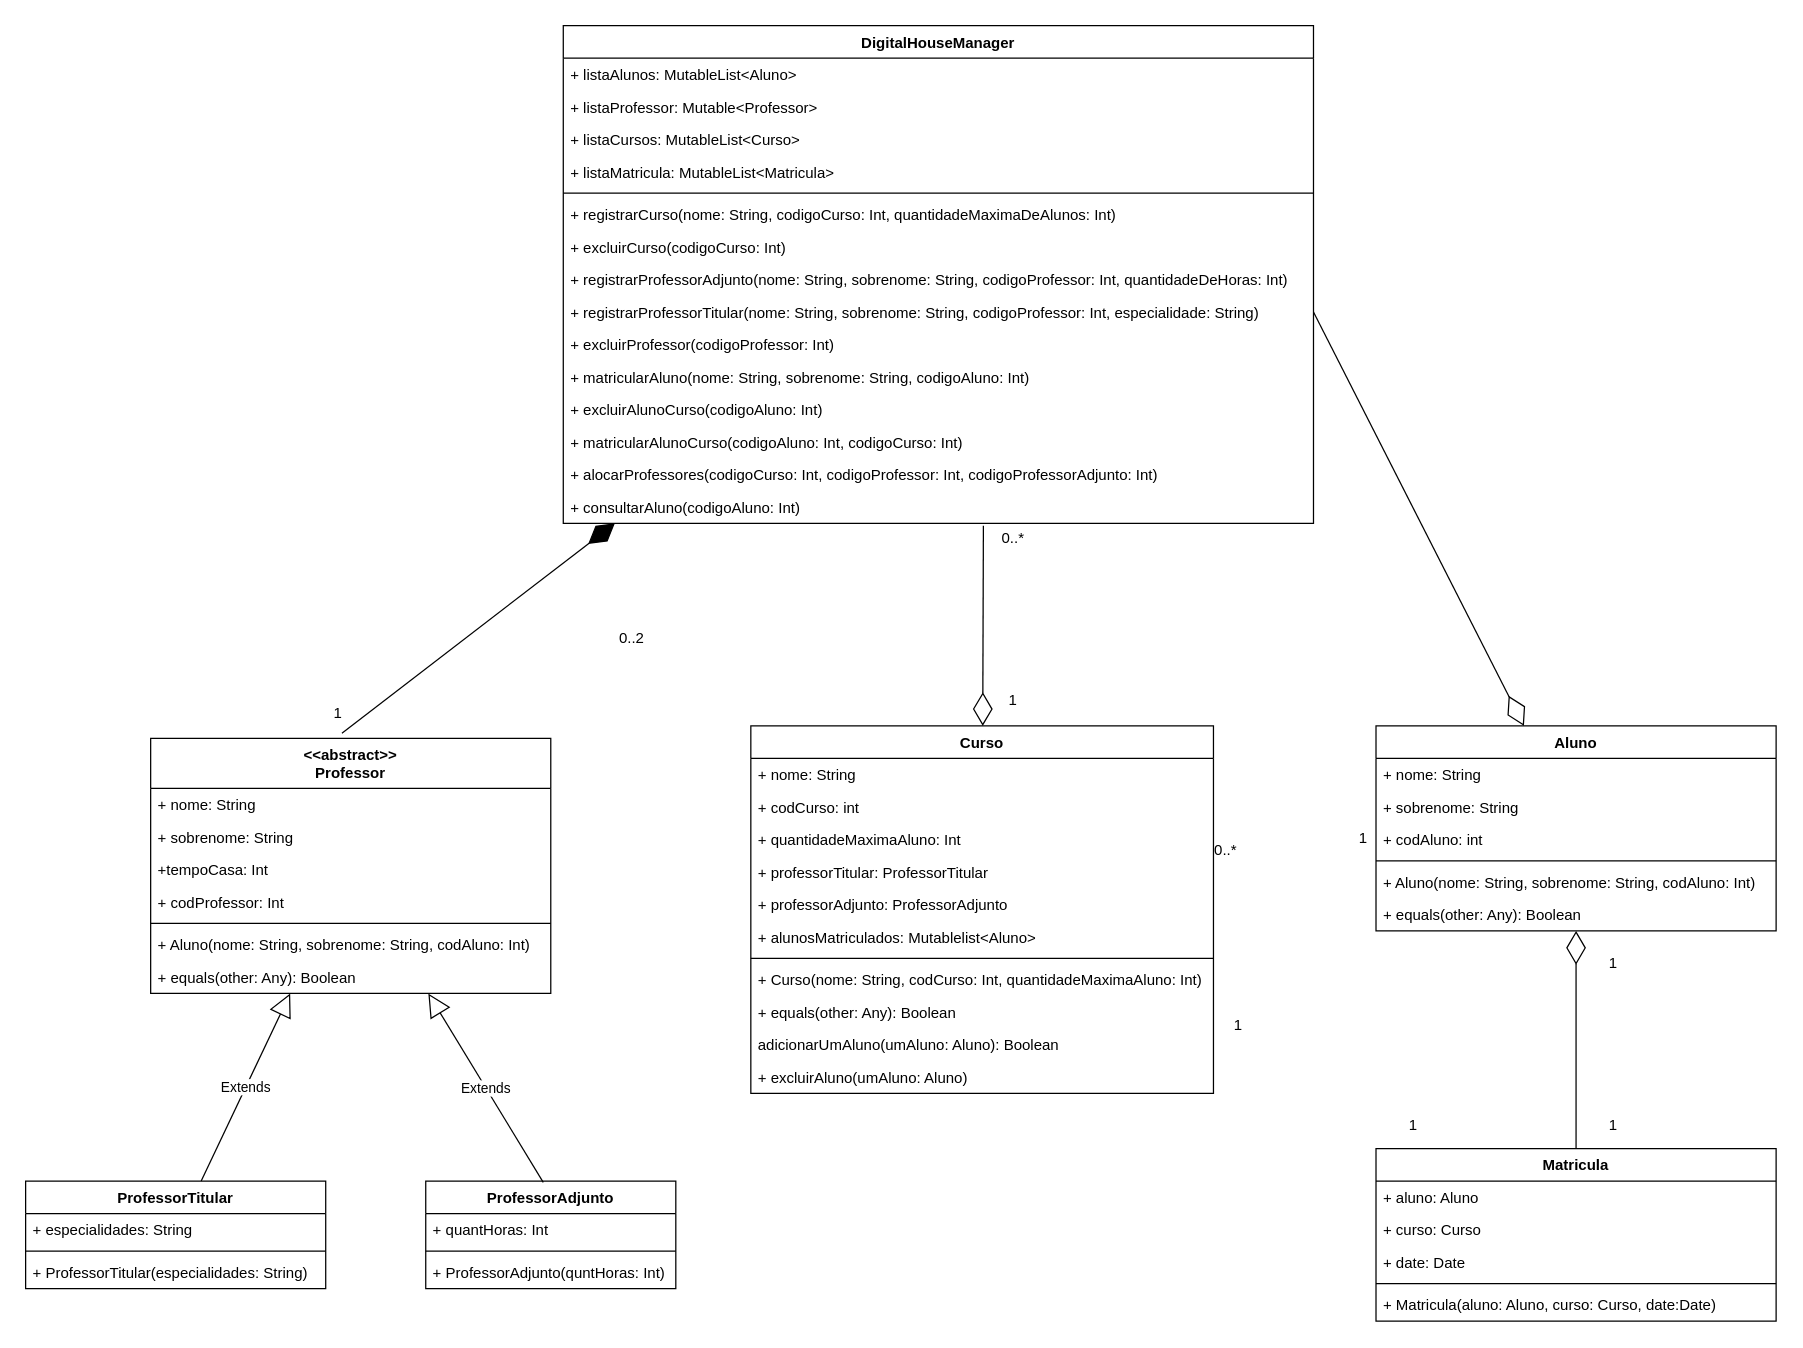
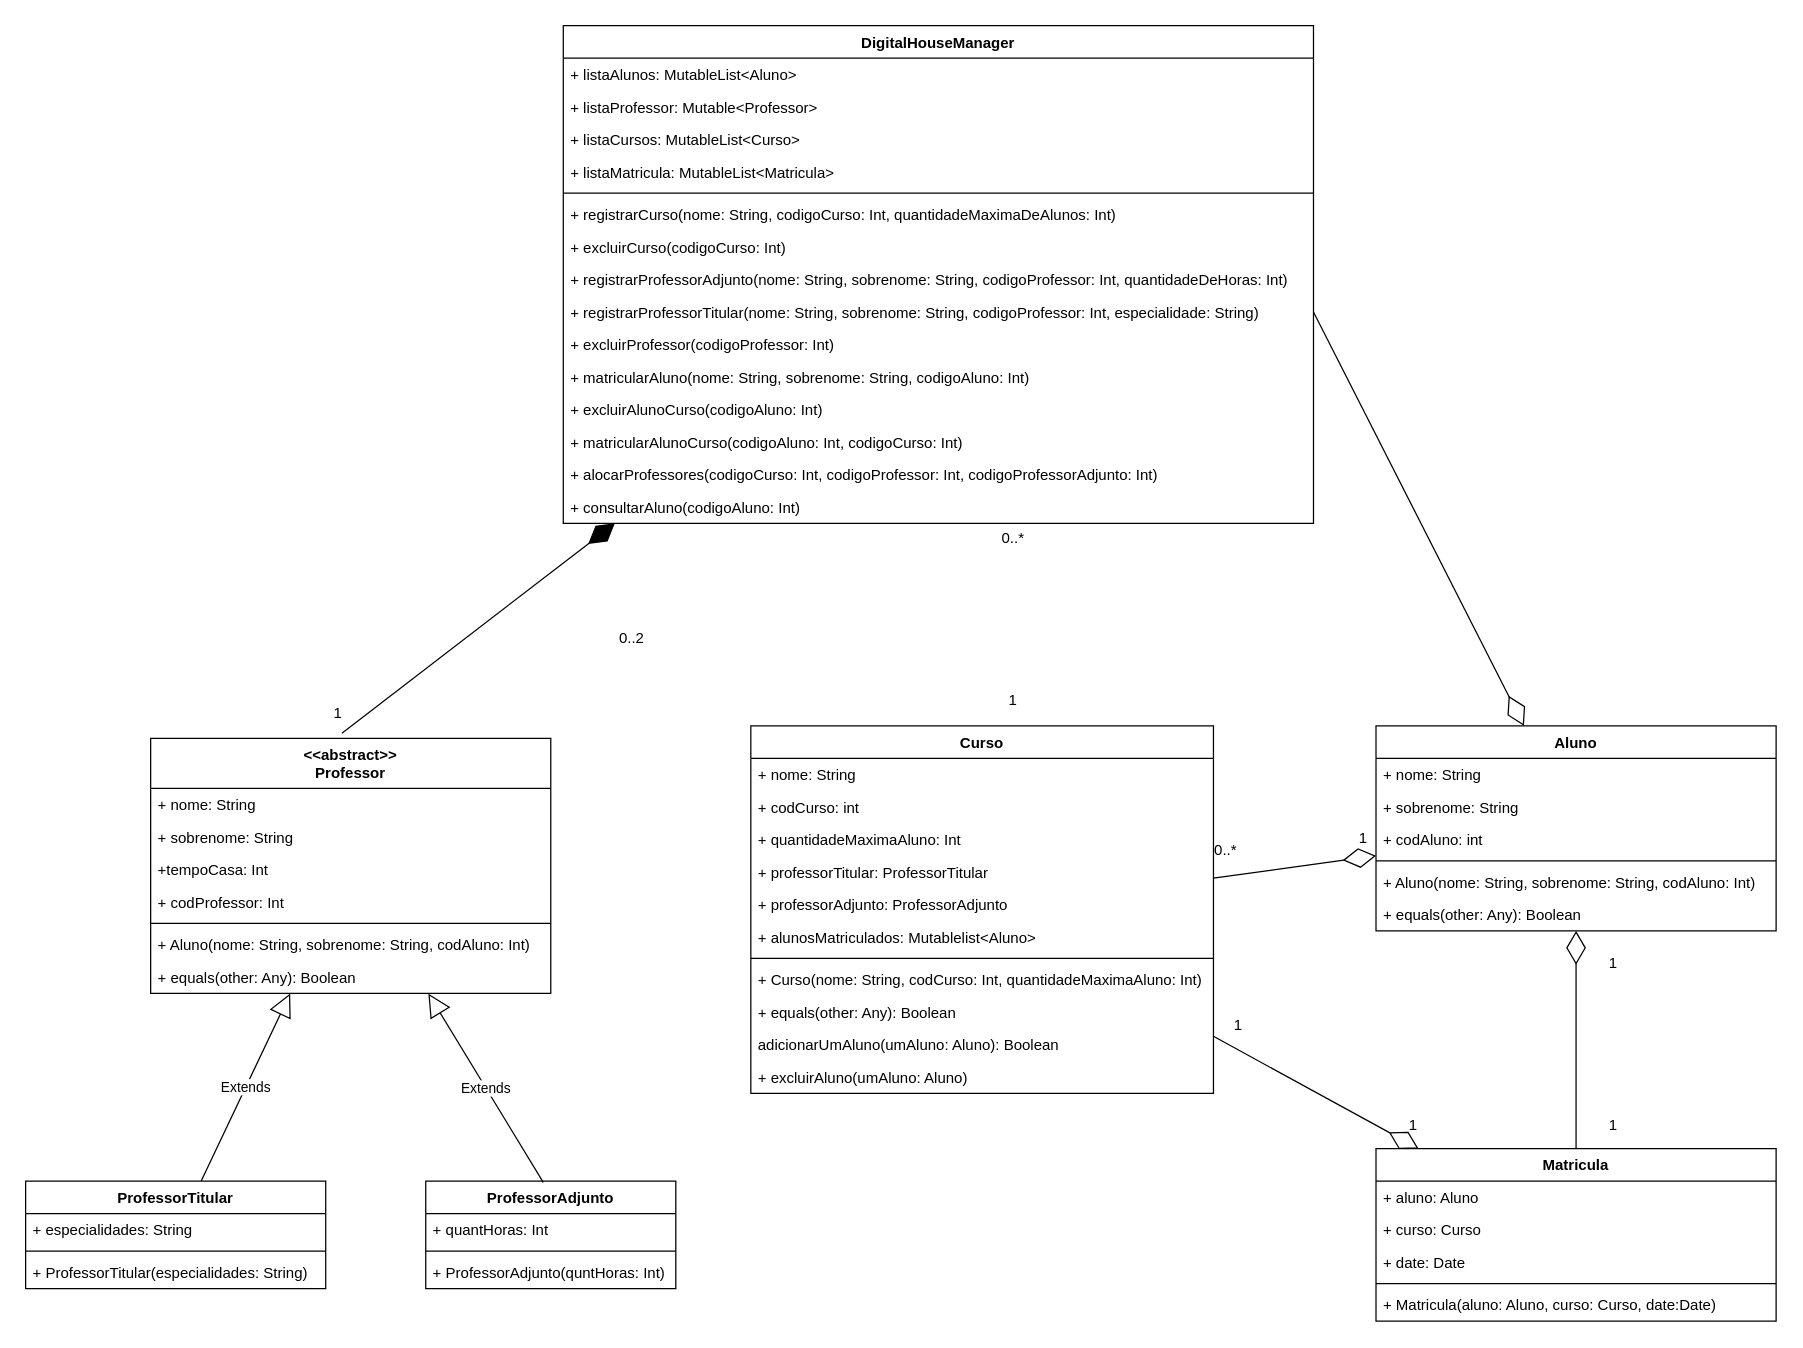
edge "+ consultarAluno(codigoAluno: Int)" -> "Curso": removed
edge "Curso" -> "Aluno": added
edge "Curso" -> "Matricula": added
